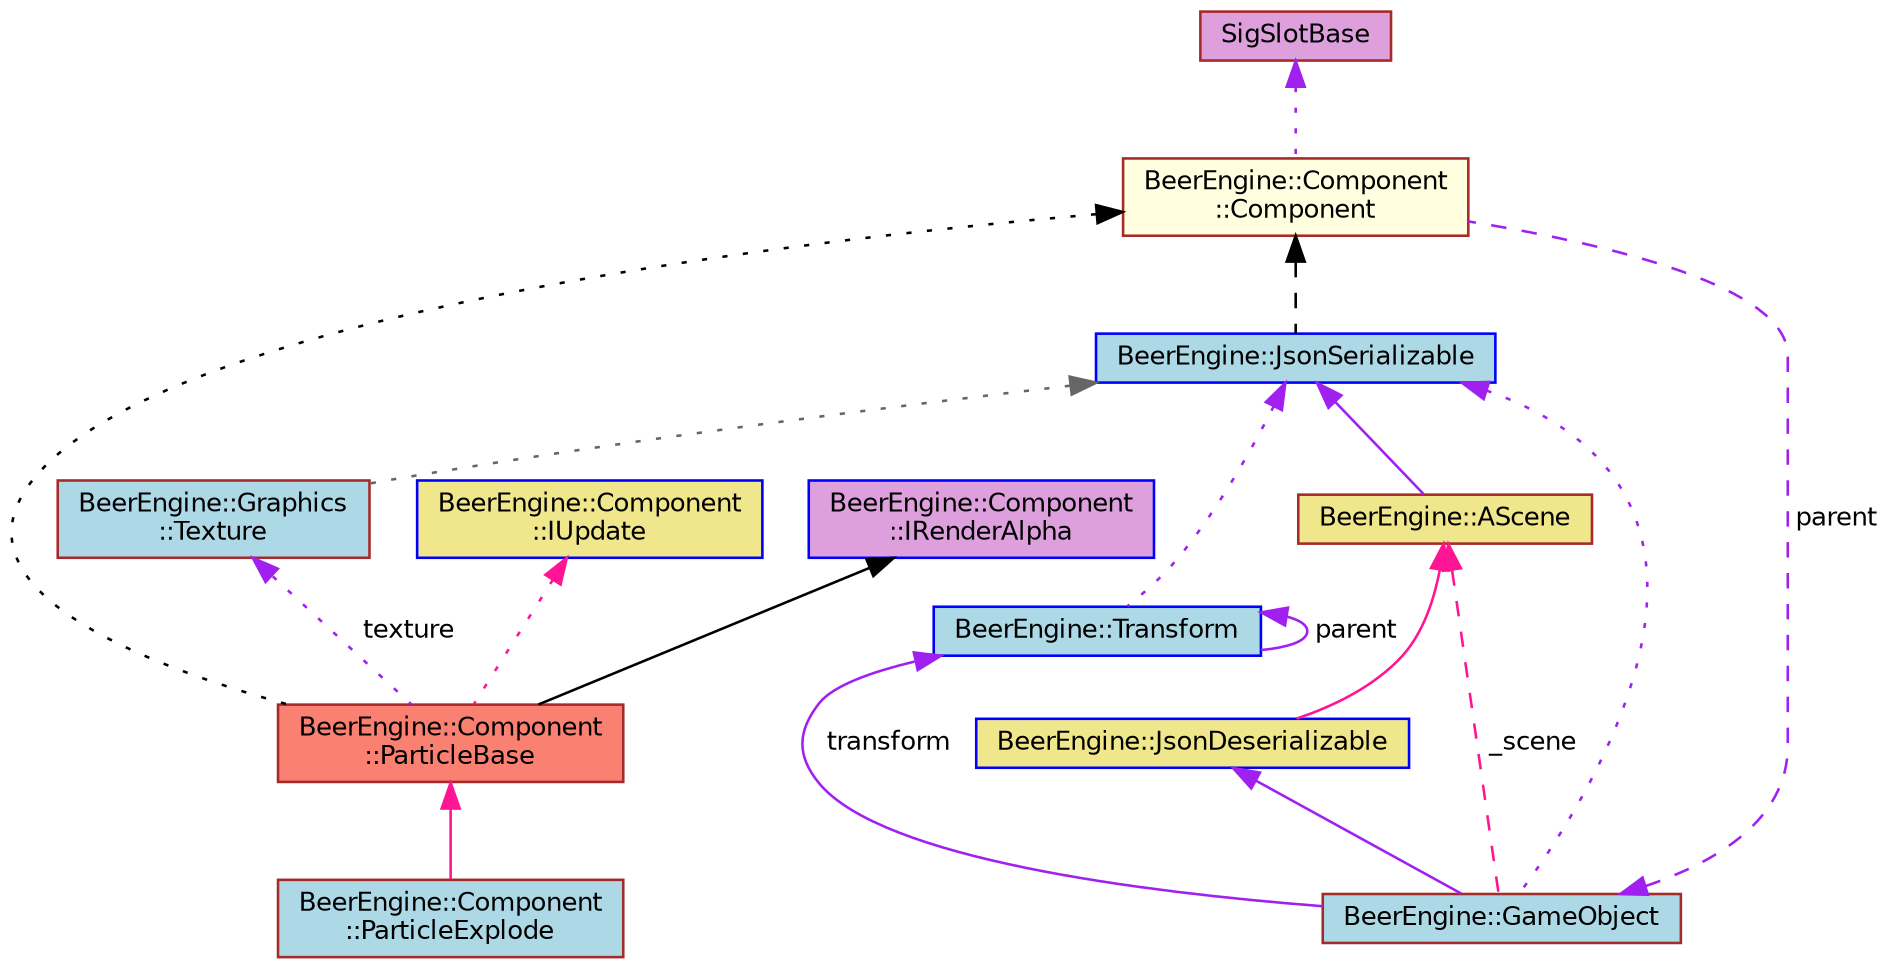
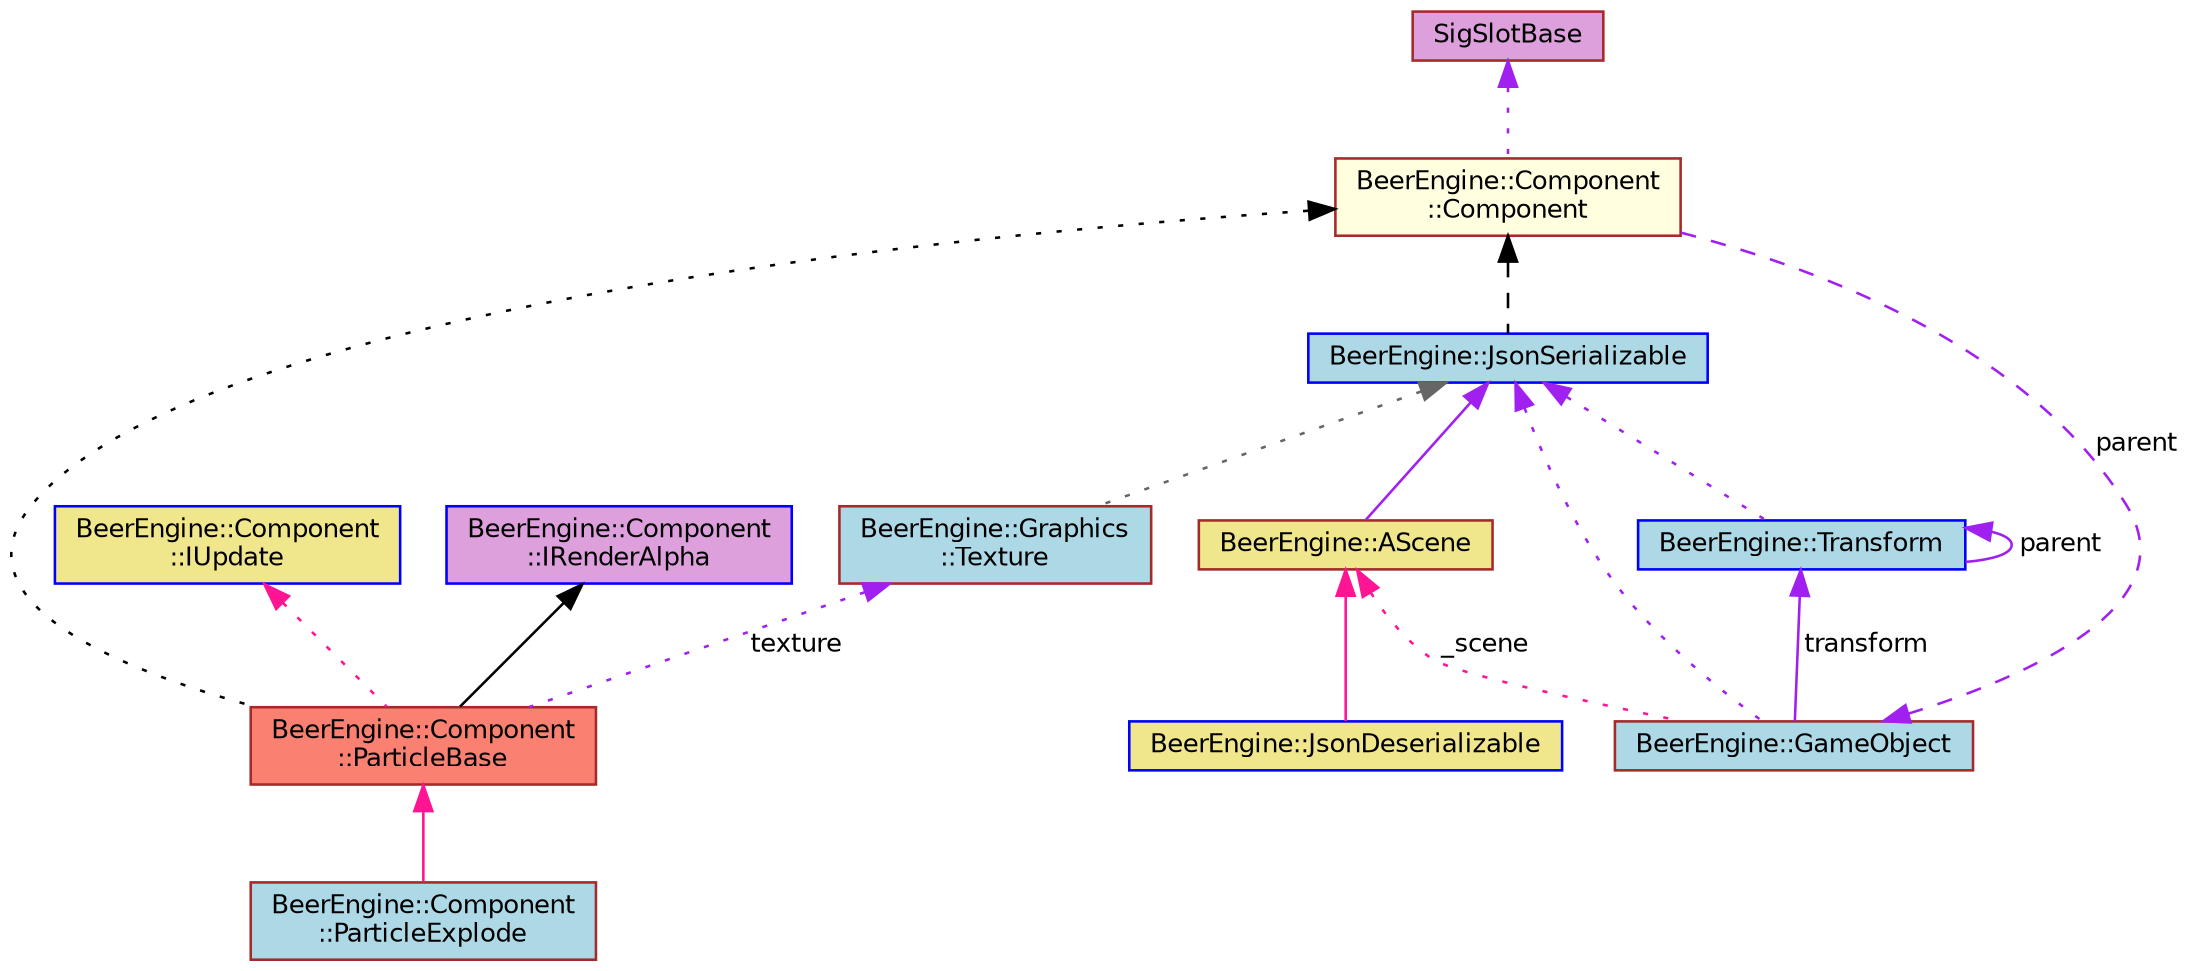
edge "BeerEngine::GameObject" -> "BeerEngine::AScene": style dashed -> dotted
edge "BeerEngine::GameObject" -> "BeerEngine::JsonDeserializable": removed
